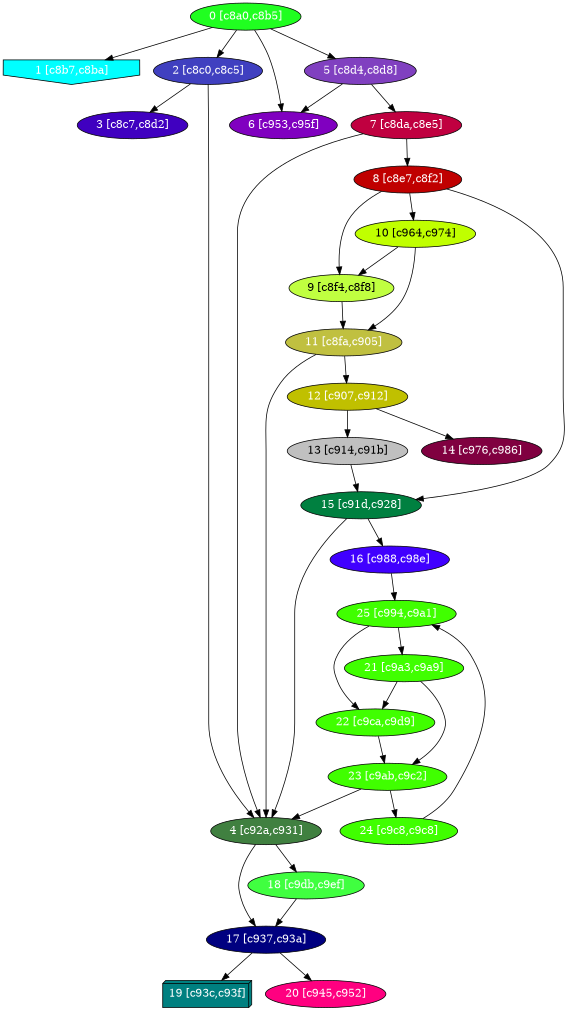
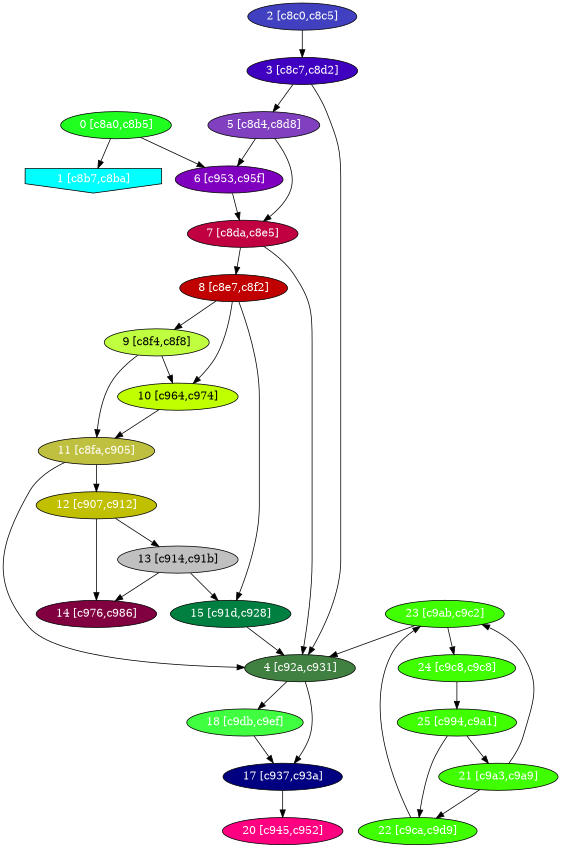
edge "0 [c8a0,c8b5]" -> "2 [c8c0,c8c5]": removed
edge "0 [c8a0,c8b5]" -> "5 [c8d4,c8d8]": now "3 [c8c7,c8d2]" -> "5 [c8d4,c8d8]"
edge "6 [c953,c95f]" -> "7 [c8da,c8e5]": added
edge "10 [c964,c974]" -> "9 [c8f4,c8f8]": reversed
edge "2 [c8c0,c8c5]" -> "4 [c92a,c931]": now "3 [c8c7,c8d2]" -> "4 [c92a,c931]"
node "16 [c988,c98e]": removed
edge "13 [c914,c91b]" -> "14 [c976,c986]": added
node "19 [c93c,c93f]": removed
